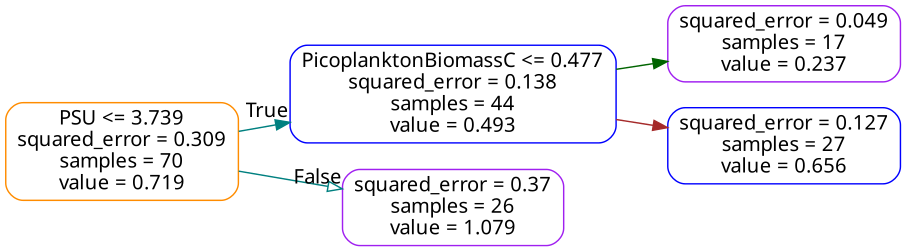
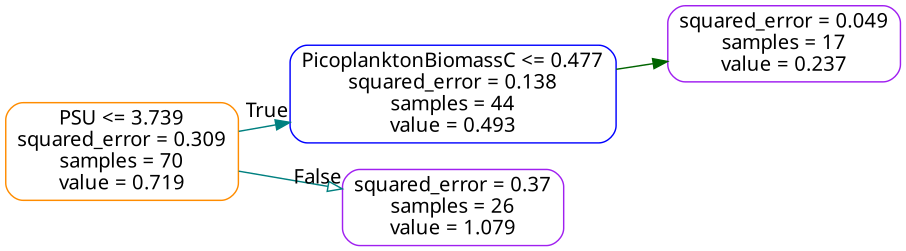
node "squared_error = 0.127 samples = 27 value = 0.656": removed
